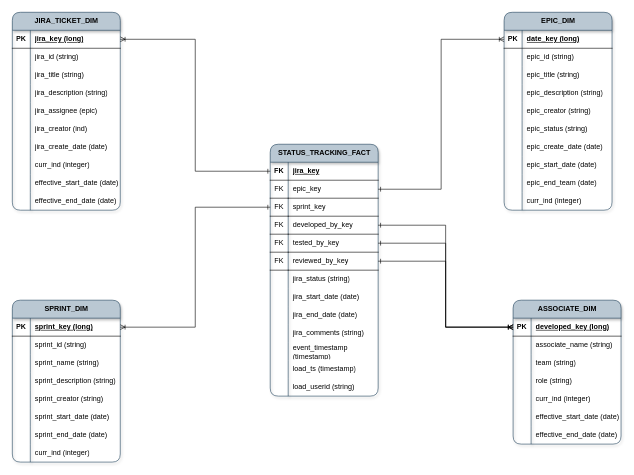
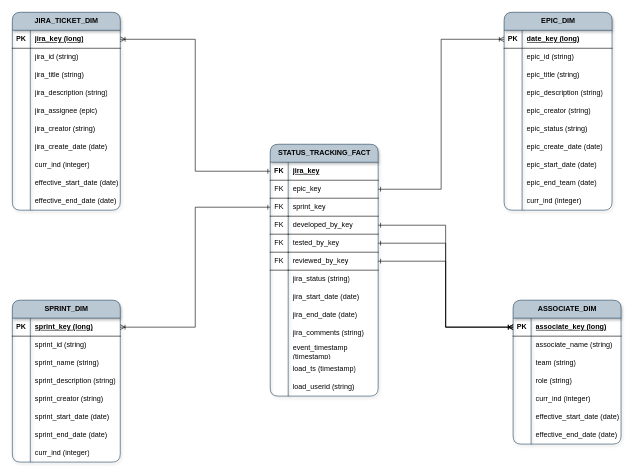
node "jira_creator (ind)": label "jira_creator (ind)" -> "jira_creator (string)"
node "developed_key (long)": label "developed_key (long)" -> "associate_key (long)"
